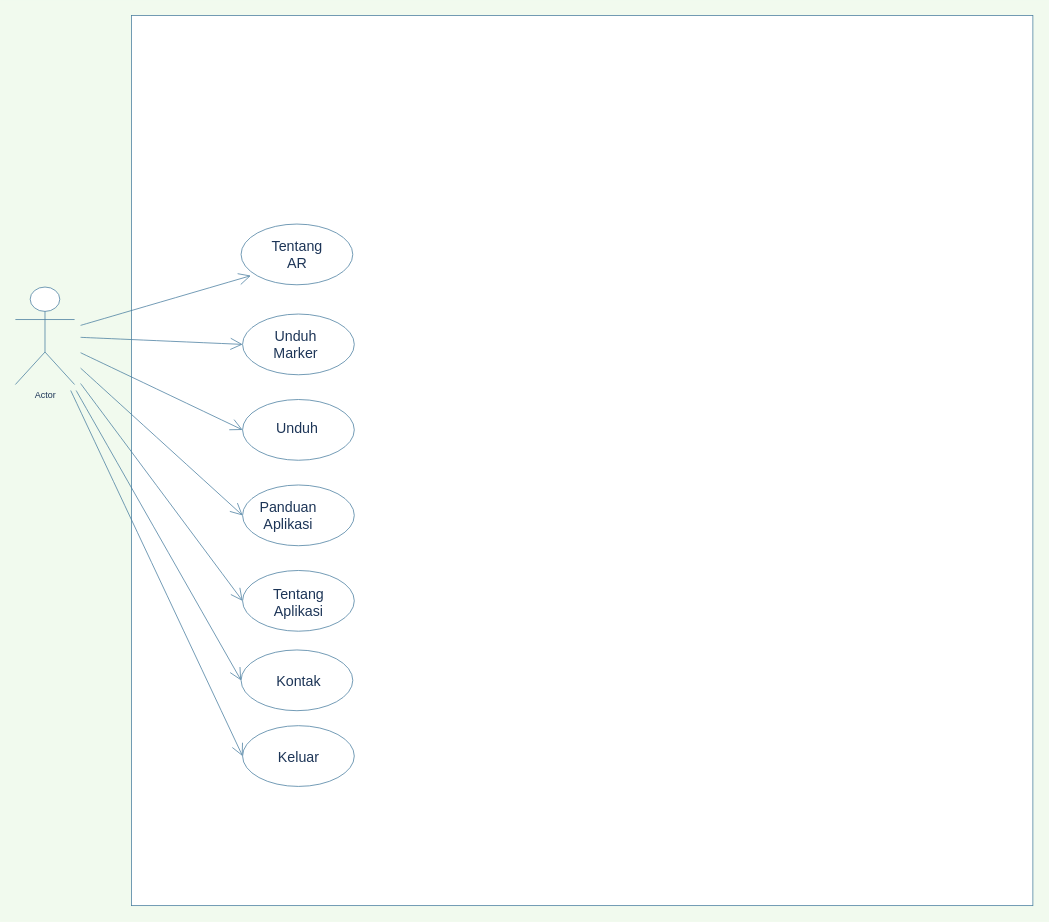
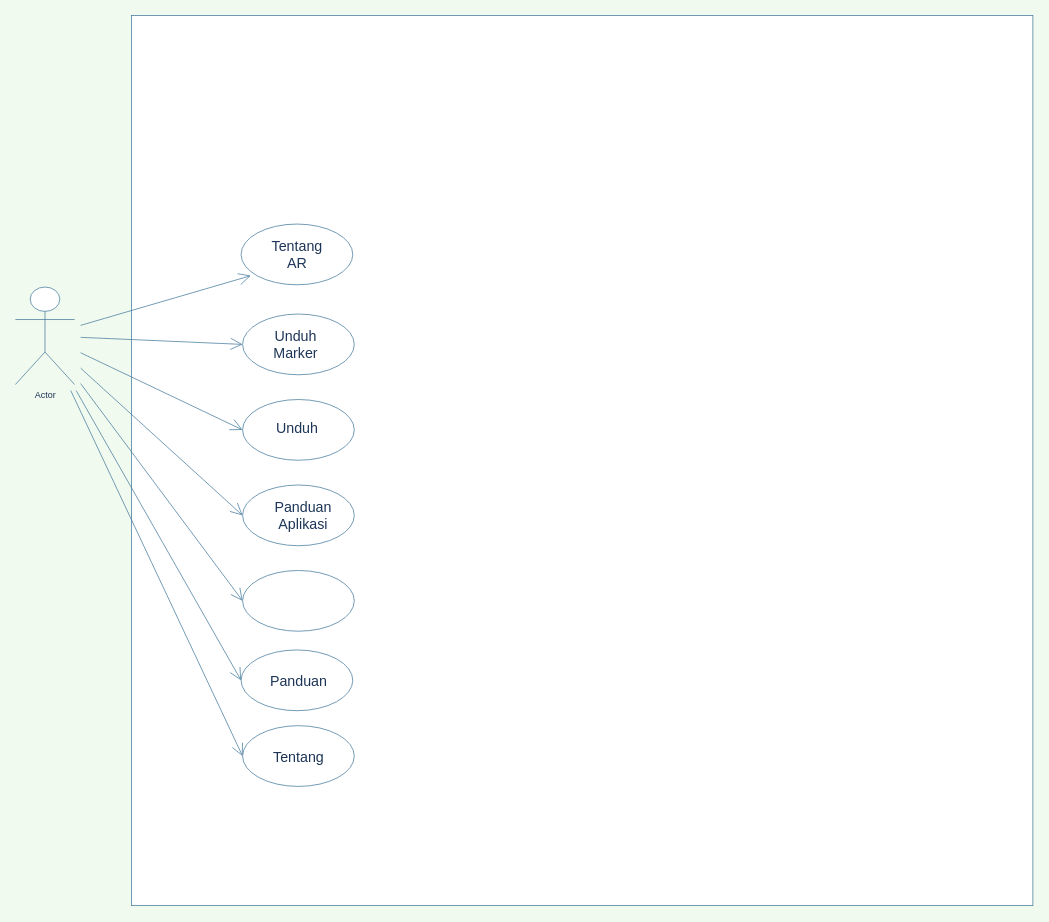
node "Panduan Aplikasi": moved (288, 515) -> (303, 515)
node "Tentang Aplikasi": removed
node "Kontak": label "Kontak" -> "Panduan"
node "Keluar": label "Keluar" -> "Tentang"
